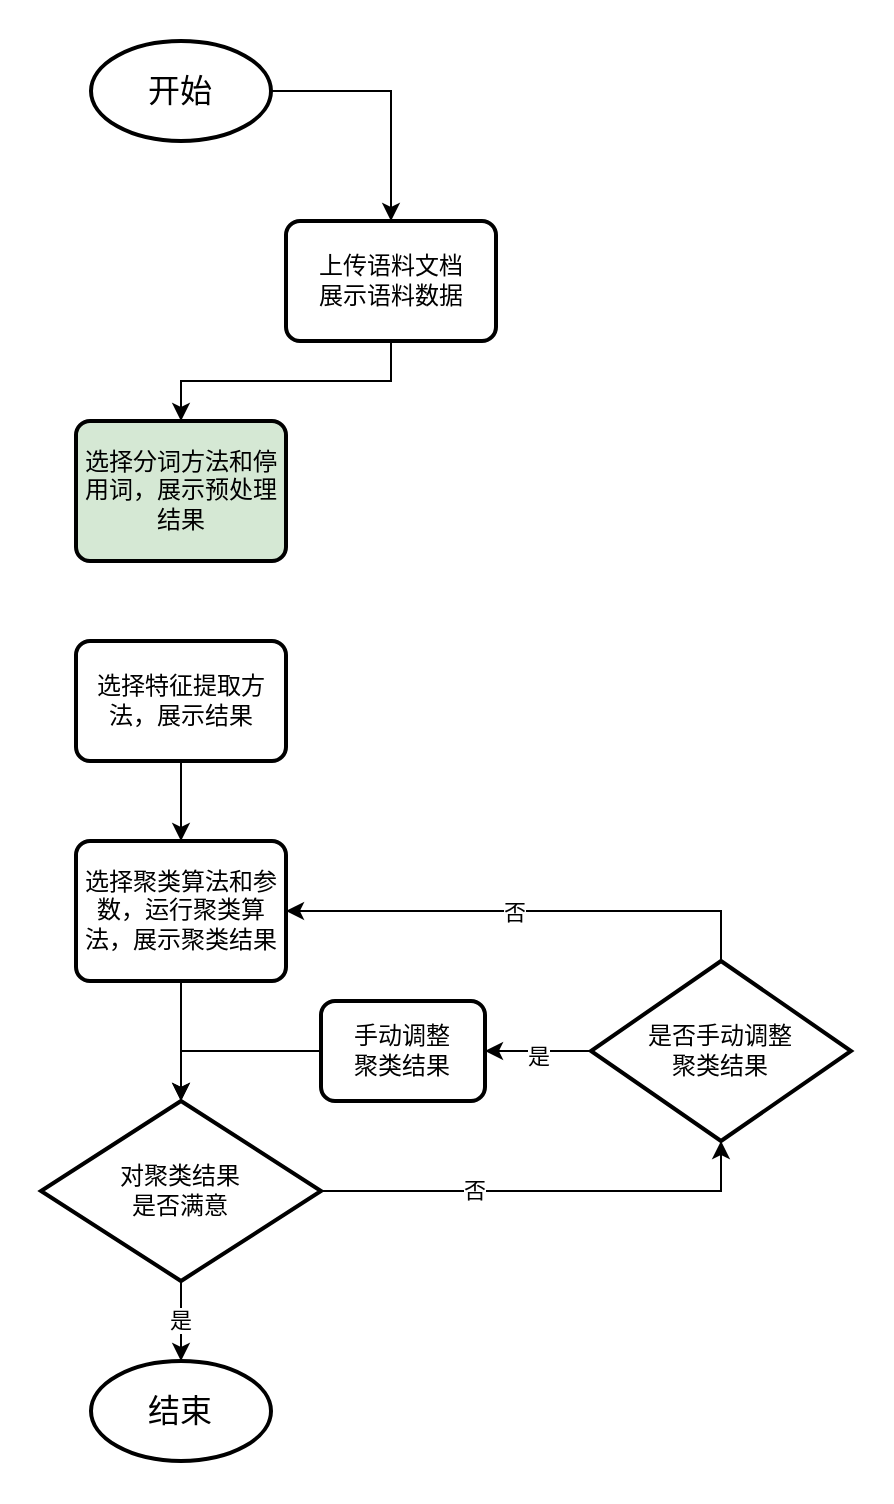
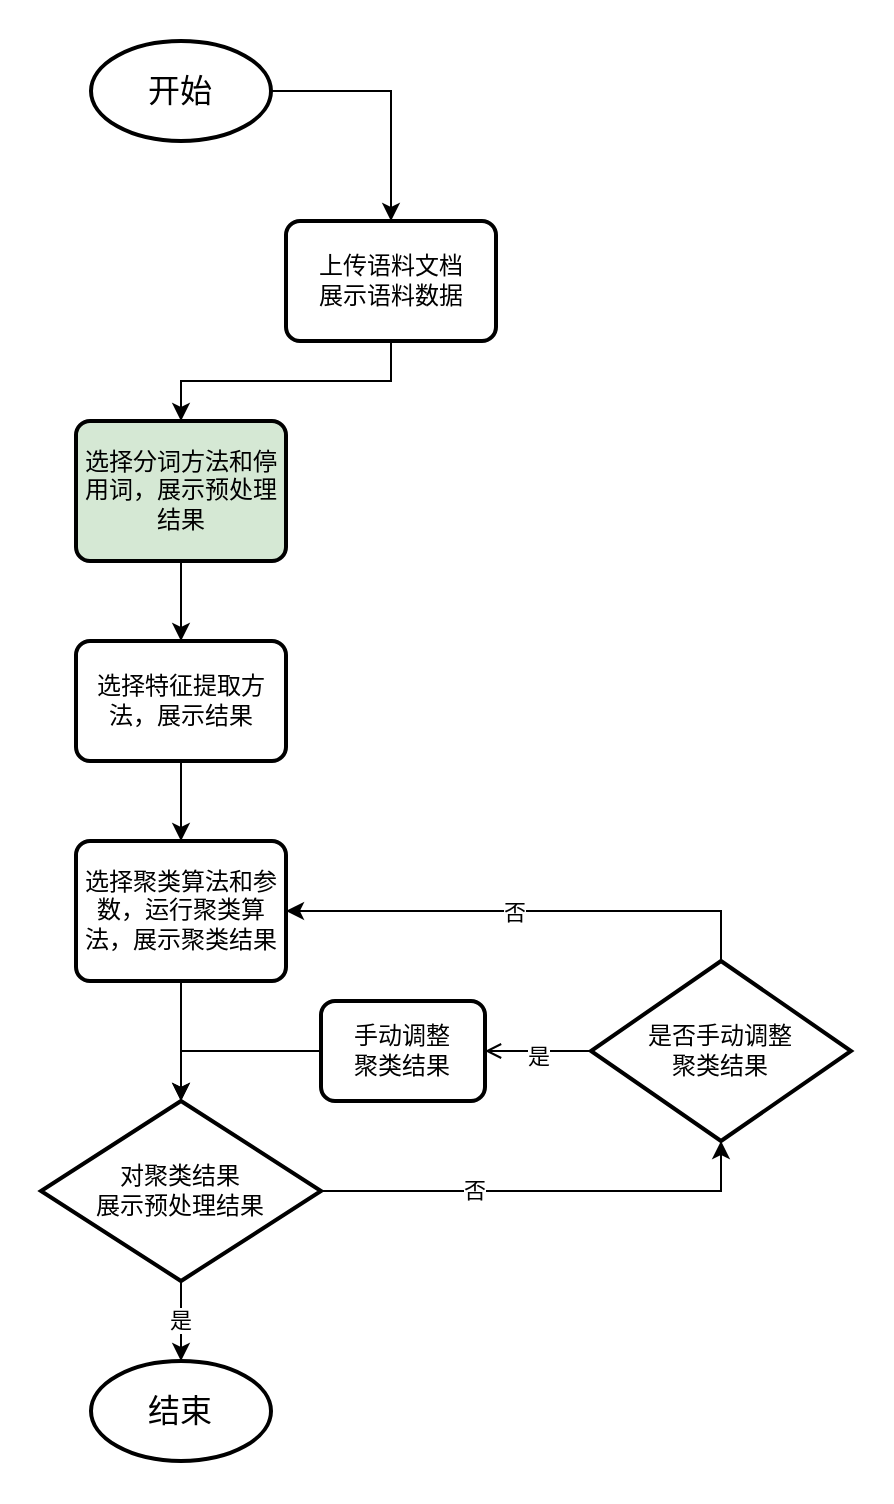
edge "选择分词方法和停用词，展示预处理结果" -> "选择特征提取方法，展示结果": added
edge "是否手动调整 聚类结果" -> "手动调整 聚类结果": arrowhead classic -> open
node "对聚类结果 是否满意": label "对聚类结果 是否满意" -> "对聚类结果 展示预处理结果"
